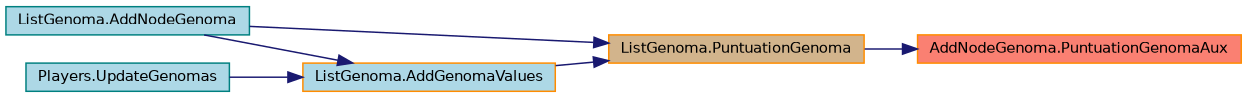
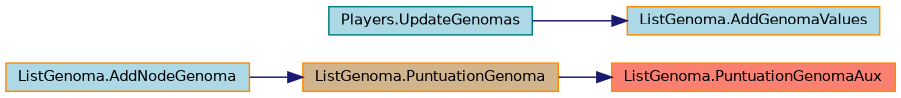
node "ListGenoma.AddNodeGenoma": color teal -> darkorange
edge "ListGenoma.AddNodeGenoma" -> "ListGenoma.AddGenomaValues": removed
node "AddNodeGenoma.PuntuationGenomaAux": label "AddNodeGenoma.PuntuationGenomaAux" -> "ListGenoma.PuntuationGenomaAux"
edge "ListGenoma.AddGenomaValues" -> "ListGenoma.PuntuationGenoma": removed
